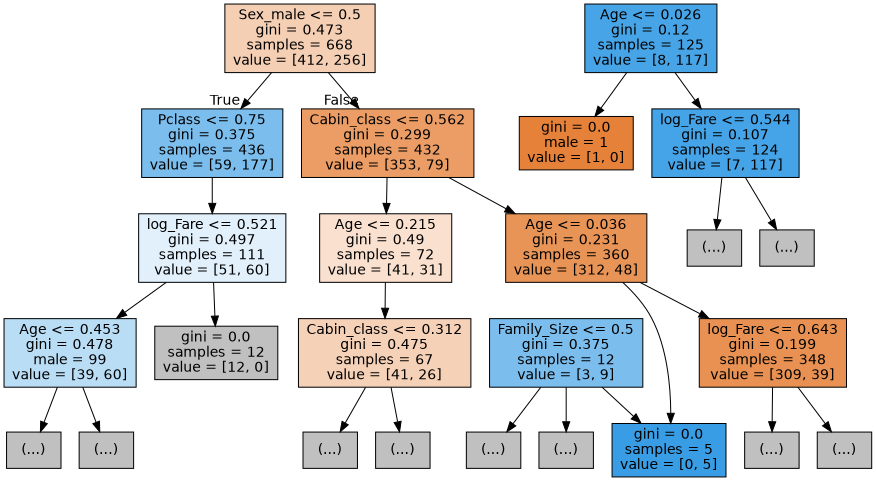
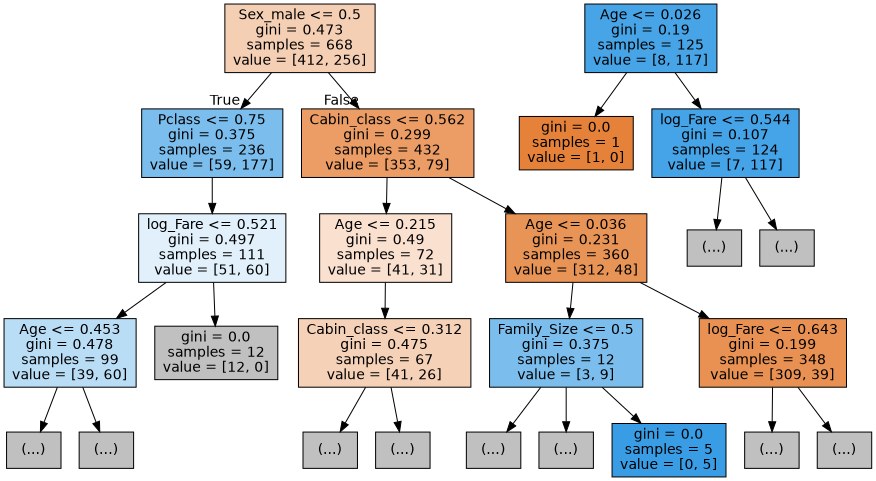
node "Age <= 0.026 gini = 0.12 samples = 125 value = [8, 117]": label "Age <= 0.026 gini = 0.12 samples = 125 value = [8, 117]" -> "Age <= 0.026 gini = 0.19 samples = 125 value = [8, 117]"
node "Pclass <= 0.75 gini = 0.375 samples = 436 value = [59, 177]": label "Pclass <= 0.75 gini = 0.375 samples = 436 value = [59, 177]" -> "Pclass <= 0.75 gini = 0.375 samples = 236 value = [59, 177]"
node "gini = 0.0 male = 1 value = [1, 0]": label "gini = 0.0 male = 1 value = [1, 0]" -> "gini = 0.0 samples = 1 value = [1, 0]"
edge "Age <= 0.036 gini = 0.231 samples = 360 value = [312, 48]" -> "gini = 0.0 samples = 5 value = [0, 5]": now "Age <= 0.036 gini = 0.231 samples = 360 value = [312, 48]" -> "Family_Size <= 0.5 gini = 0.375 samples = 12 value = [3, 9]"
node "Age <= 0.453 gini = 0.478 male = 99 value = [39, 60]": label "Age <= 0.453 gini = 0.478 male = 99 value = [39, 60]" -> "Age <= 0.453 gini = 0.478 samples = 99 value = [39, 60]"
